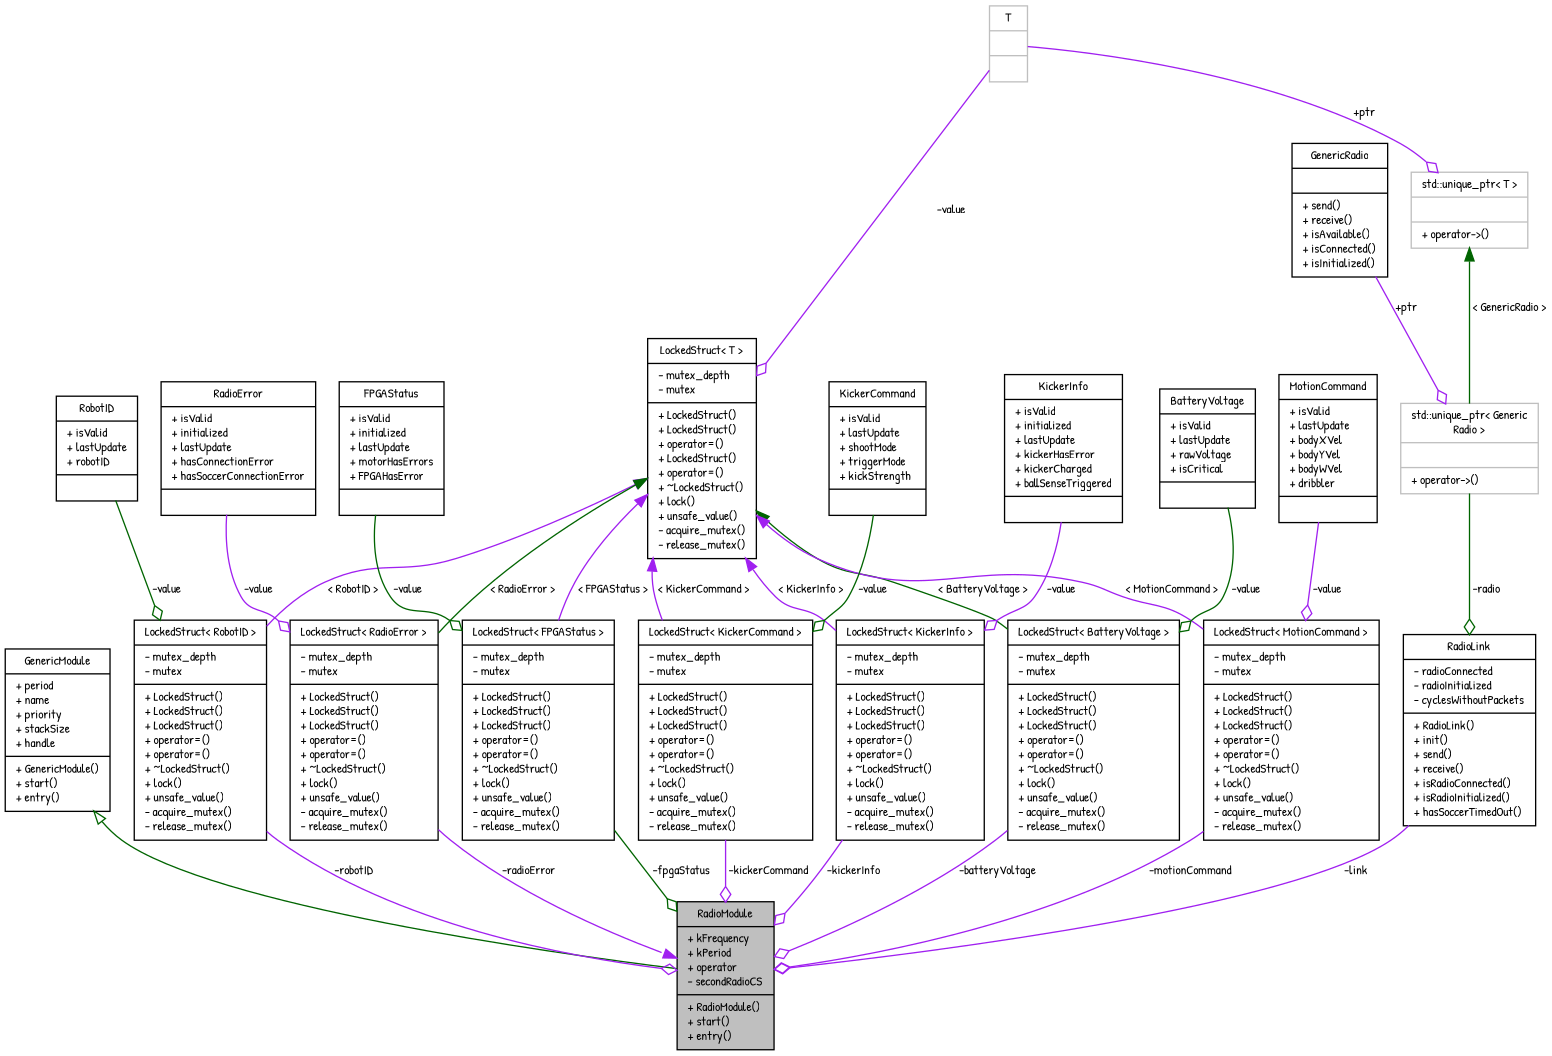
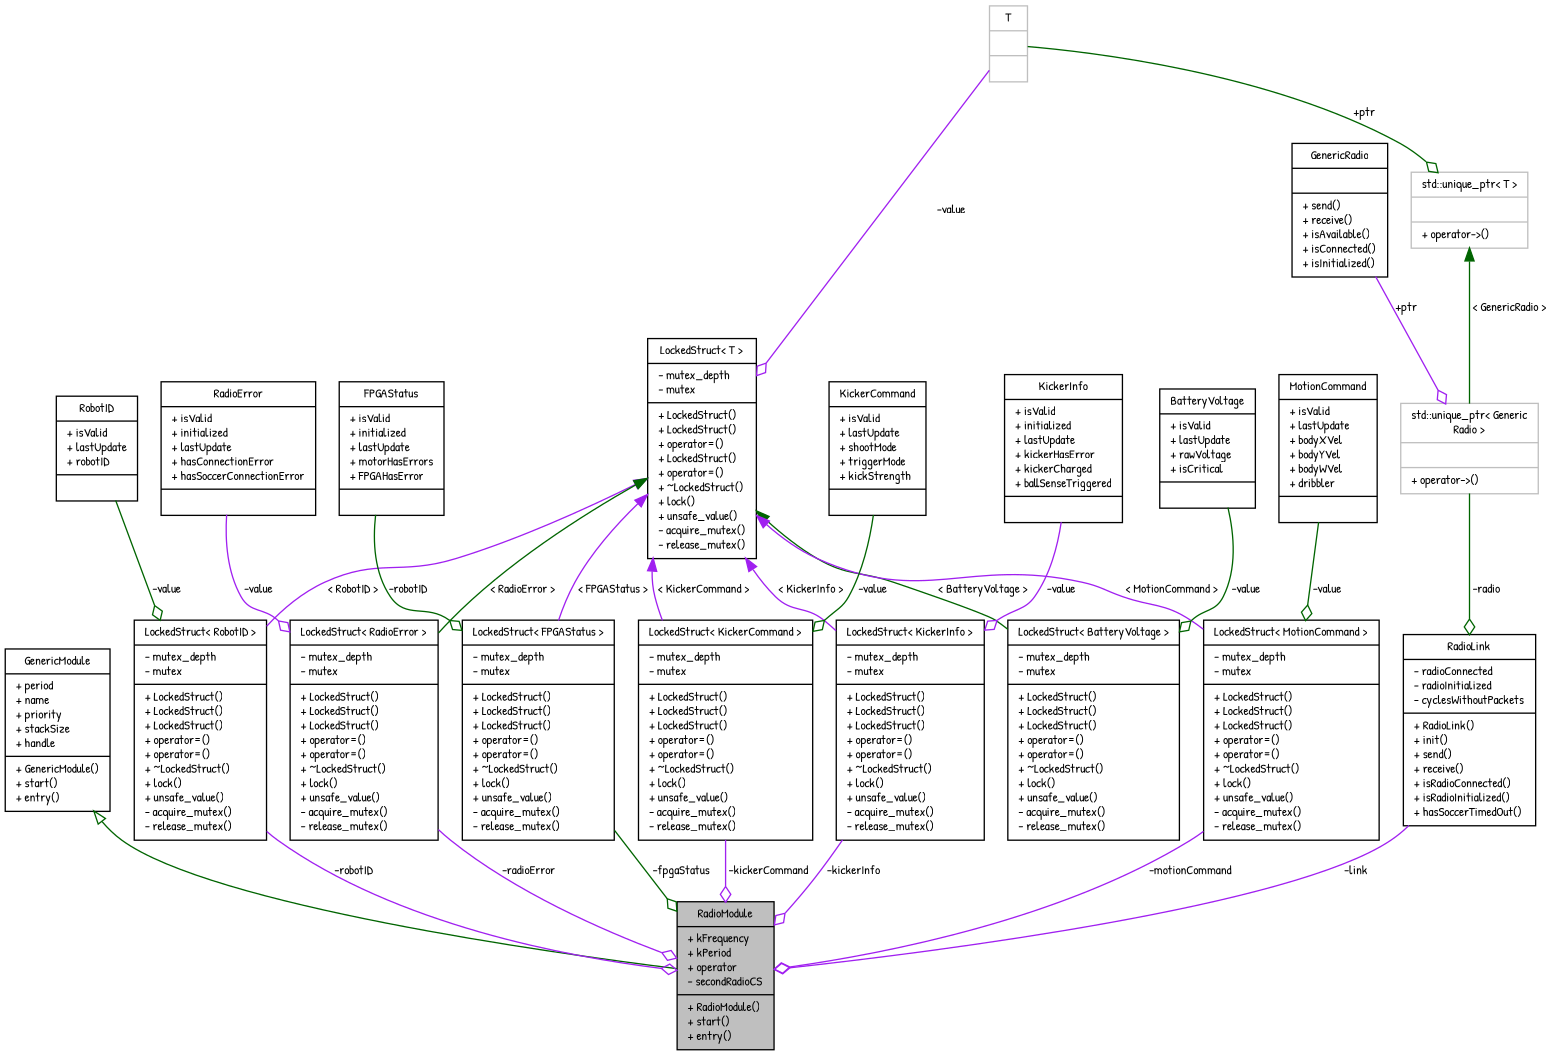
edge "T" -> "std::unique_ptr< T >": color purple -> darkgreen
edge "MotionCommand" -> "LockedStruct< MotionCommand >": color purple -> darkgreen
edge "FPGAStatus" -> "LockedStruct< FPGAStatus >": label " -value" -> " -robotID"
edge "LockedStruct< BatteryVoltage >" -> "RadioModule": removed, label "-batteryVoltage"
edge "LockedStruct< RadioError >" -> "RadioModule": arrowhead normal -> odiamond
